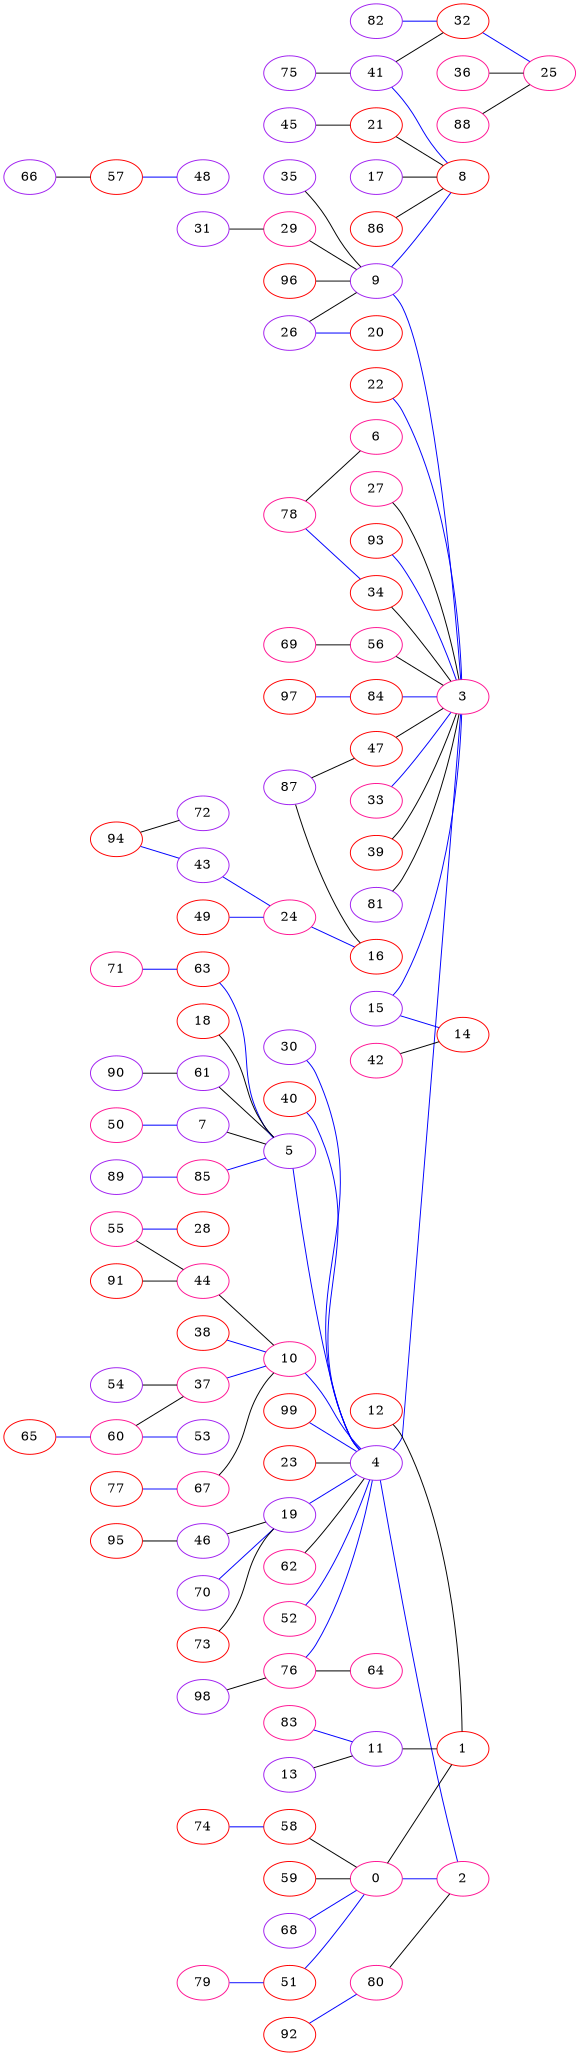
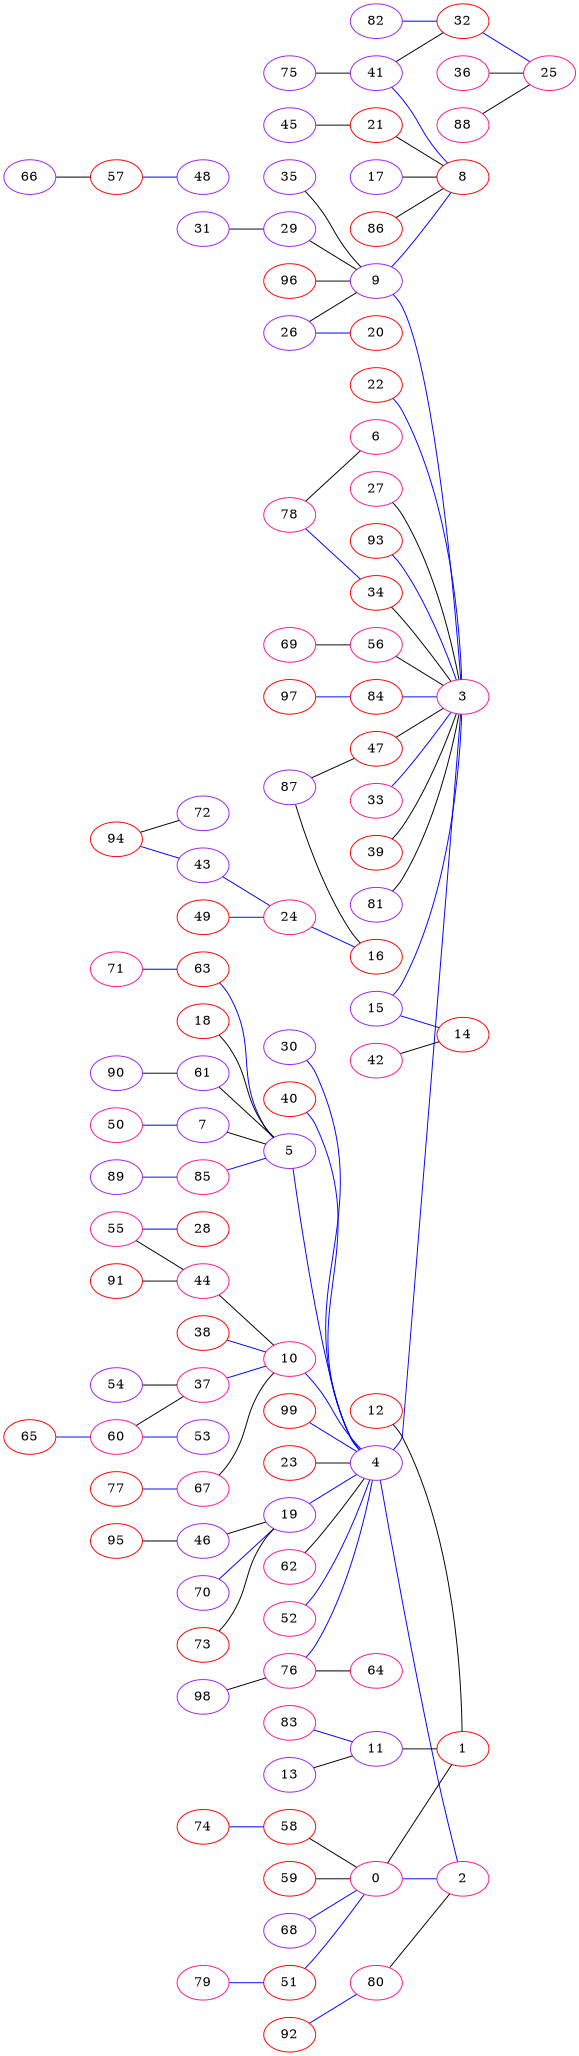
node "29": color deeppink -> purple
